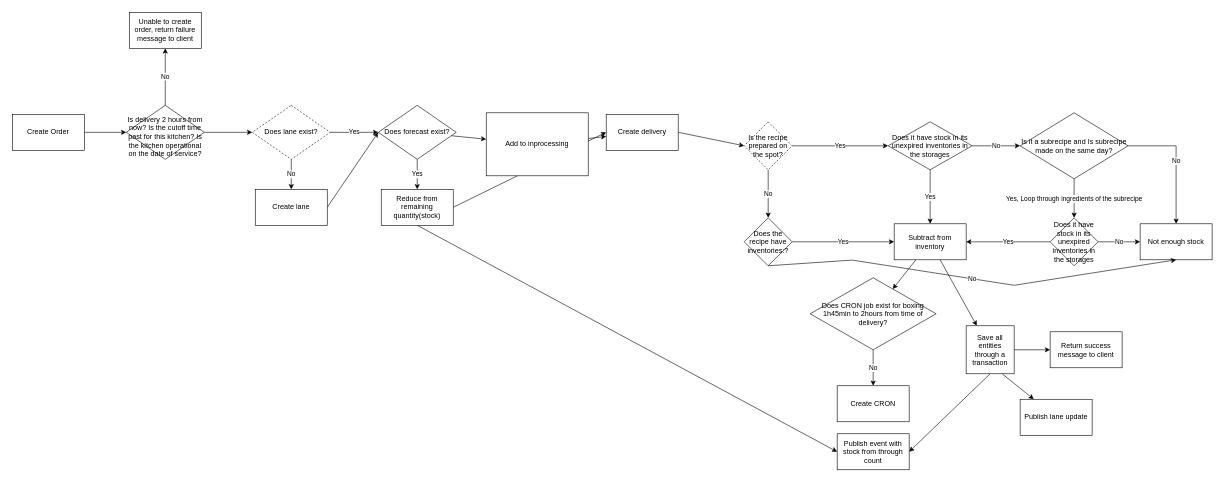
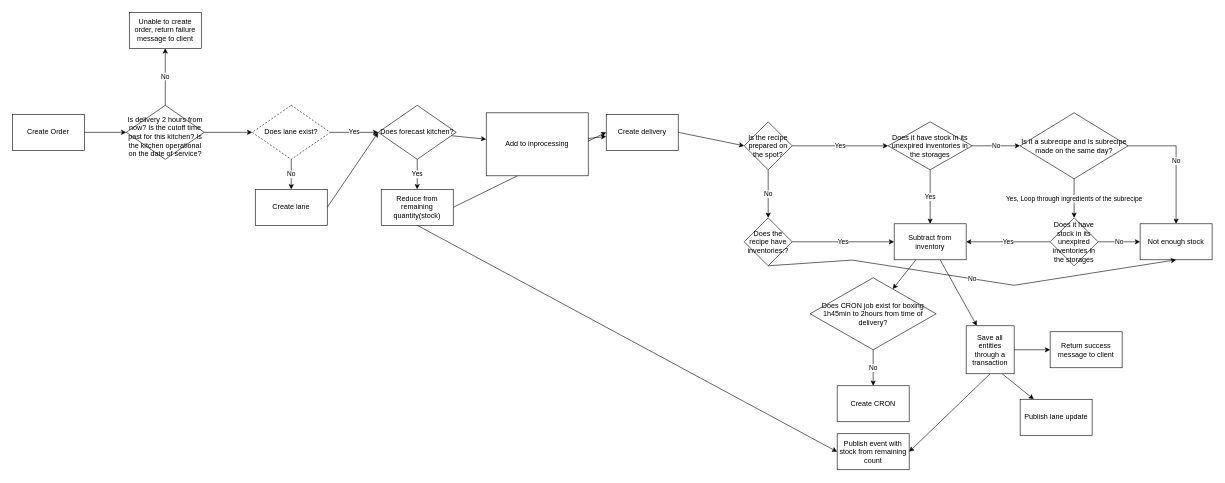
node "Does forecast exist?": label "Does forecast exist?" -> "Does forecast kitchen?"
node "Is the recipe prepared on the spot?": style dashed -> solid
node "Publish event with stock from through count": label "Publish event with stock from through count" -> "Publish event with stock from remaining count"
